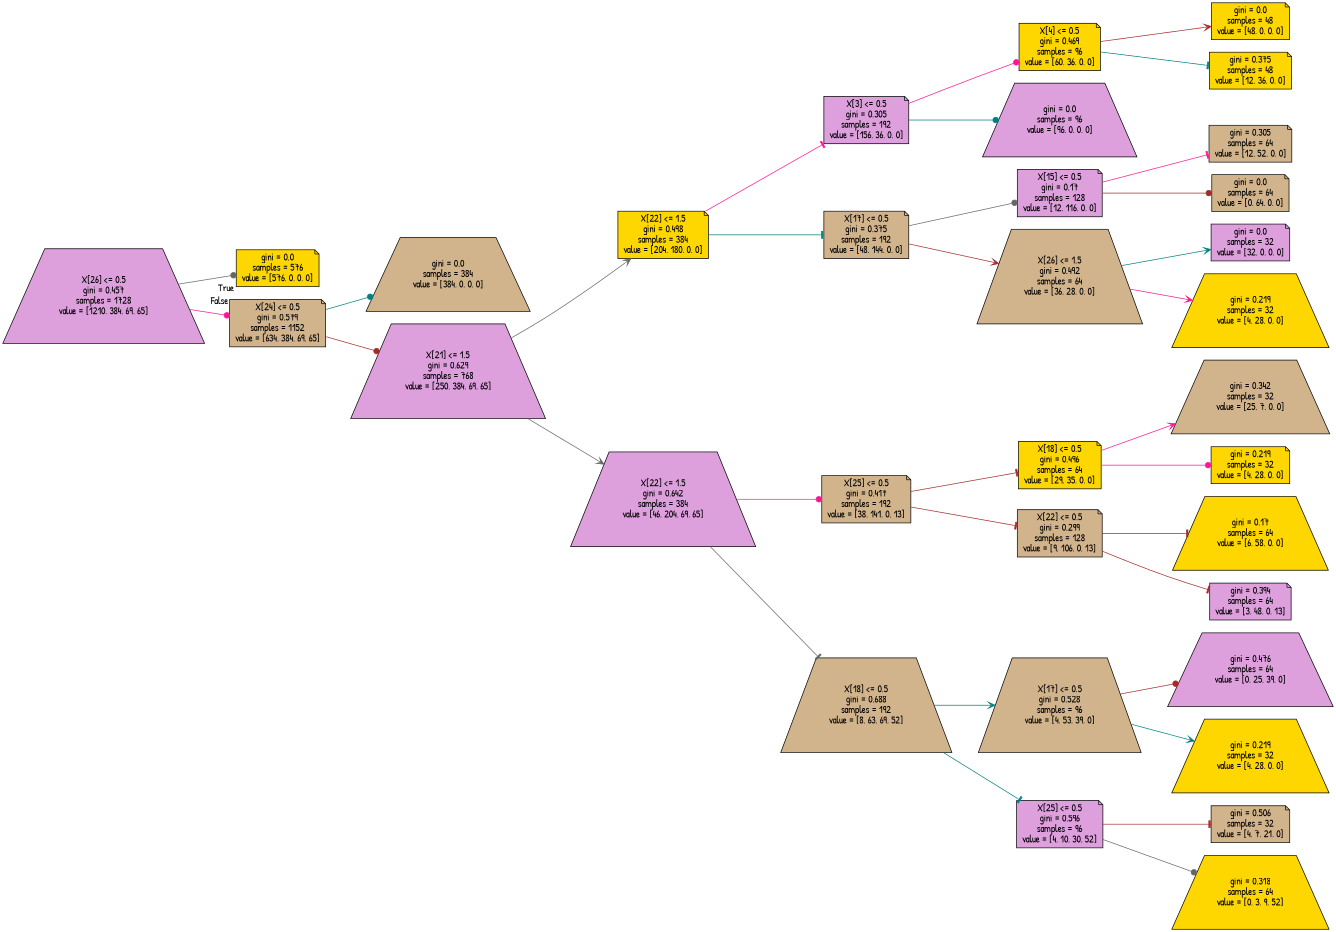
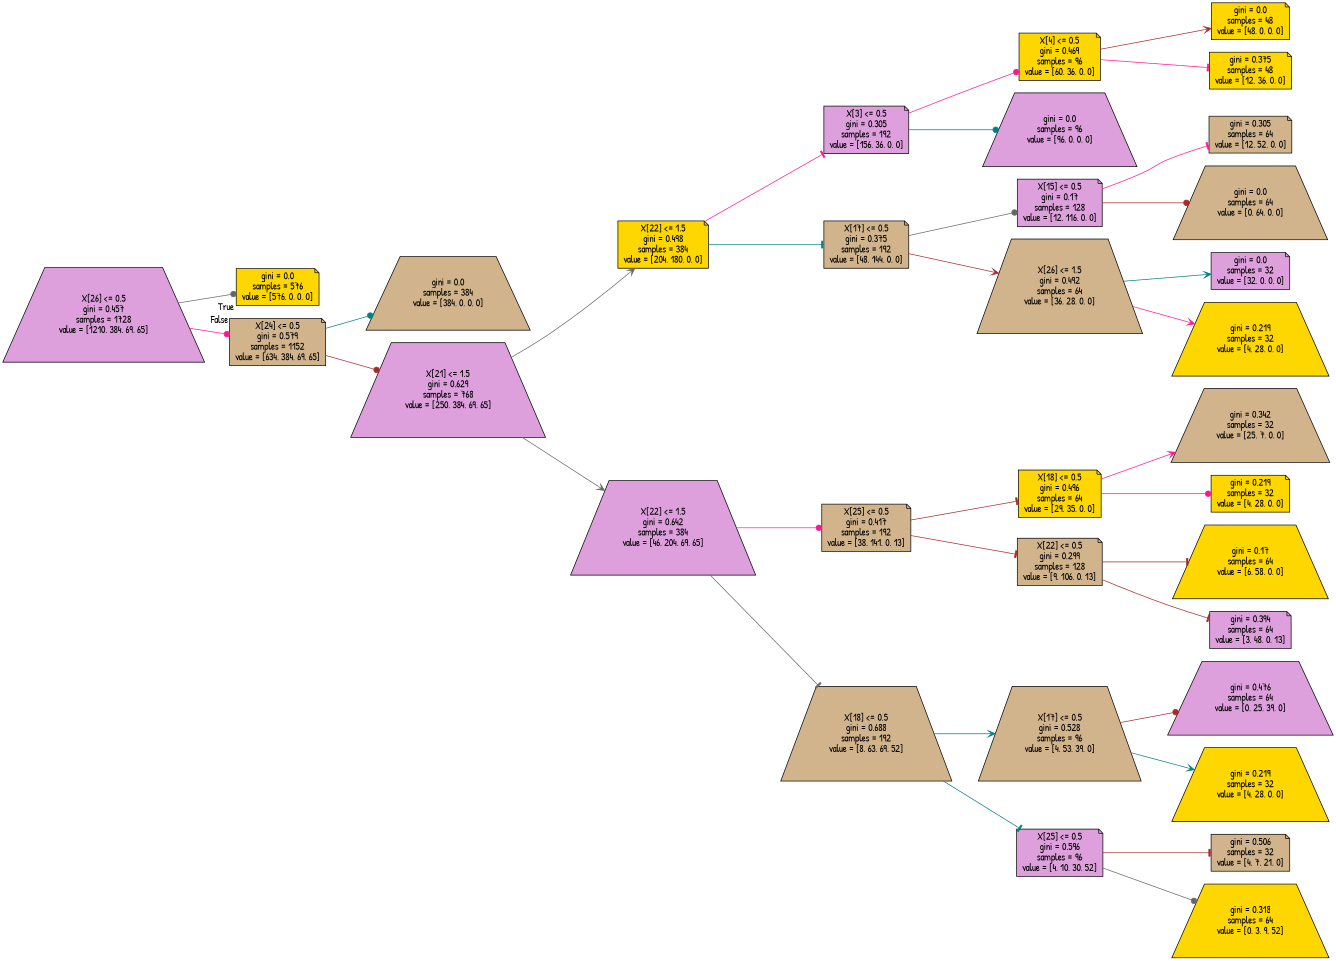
edge "X[4] <= 0.5 gini = 0.469 samples = 96 value = [60, 36, 0, 0]" -> "gini = 0.375 samples = 48 value = [12, 36, 0, 0]": color teal -> deeppink
node "gini = 0.0 samples = 64 value = [0, 64, 0, 0]": shape note -> trapezium
